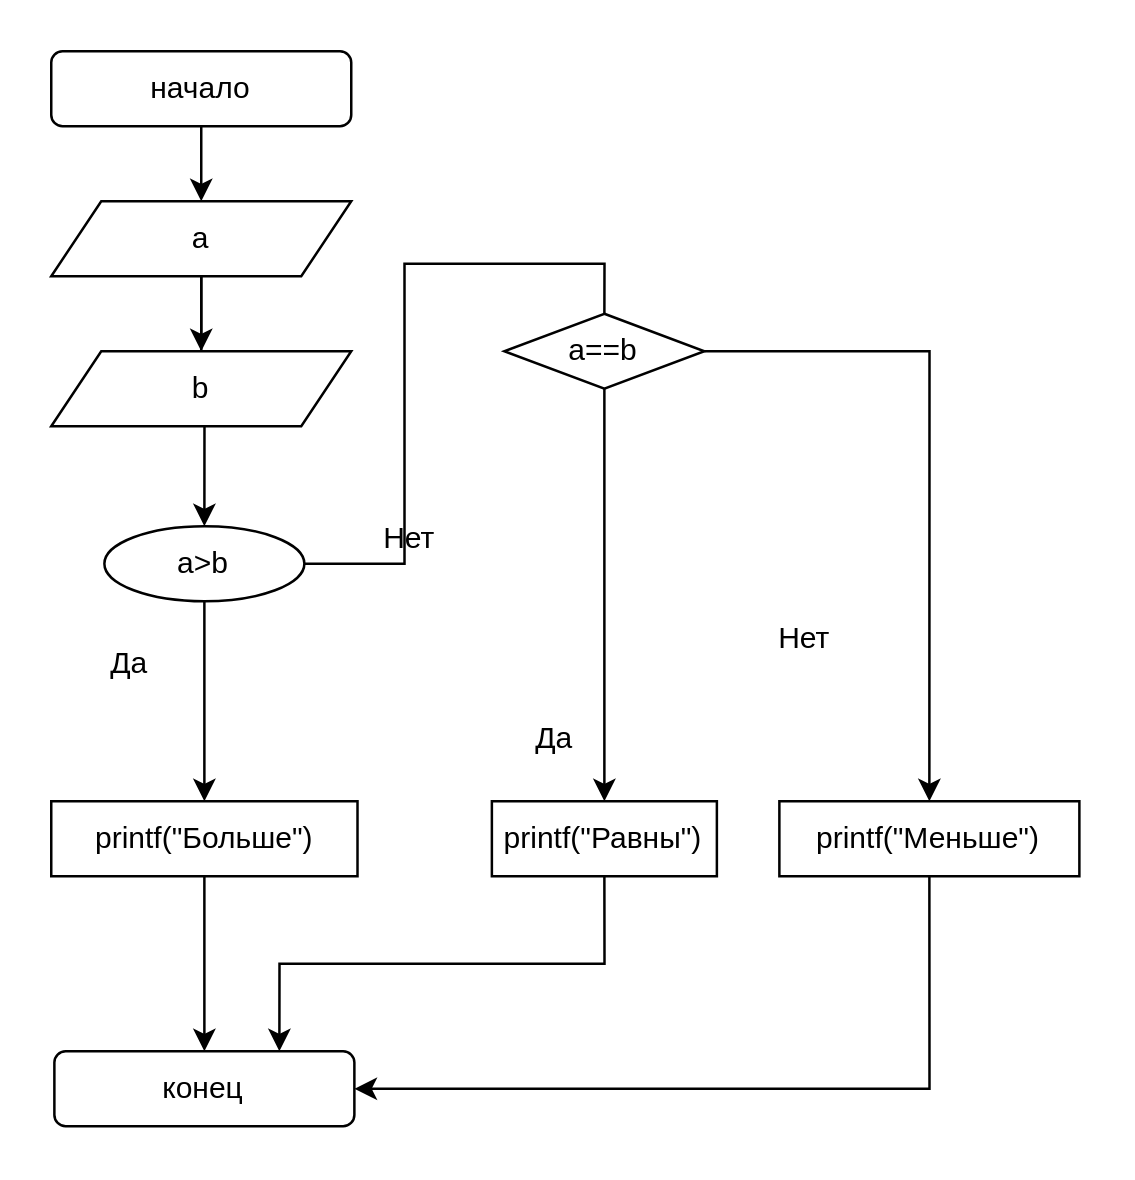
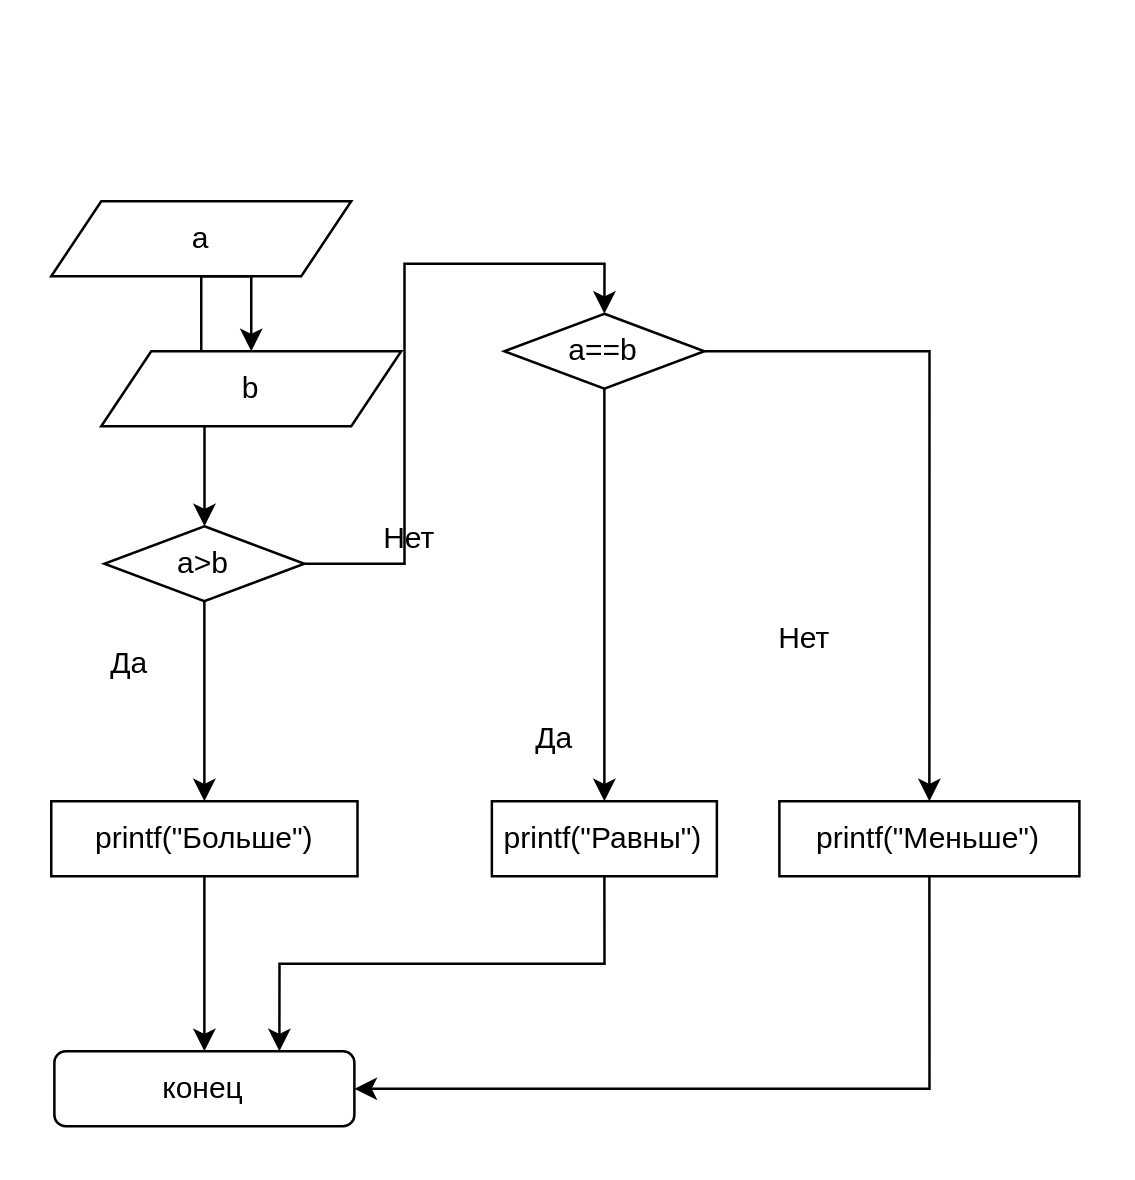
node "начало": removed
edge "начало" -> "a": removed
edge "a==b" -- "a>b": arrowhead none -> classic
node "b": moved (201, 389) -> (251, 389)
node "a>b": shape ellipse -> diamond
